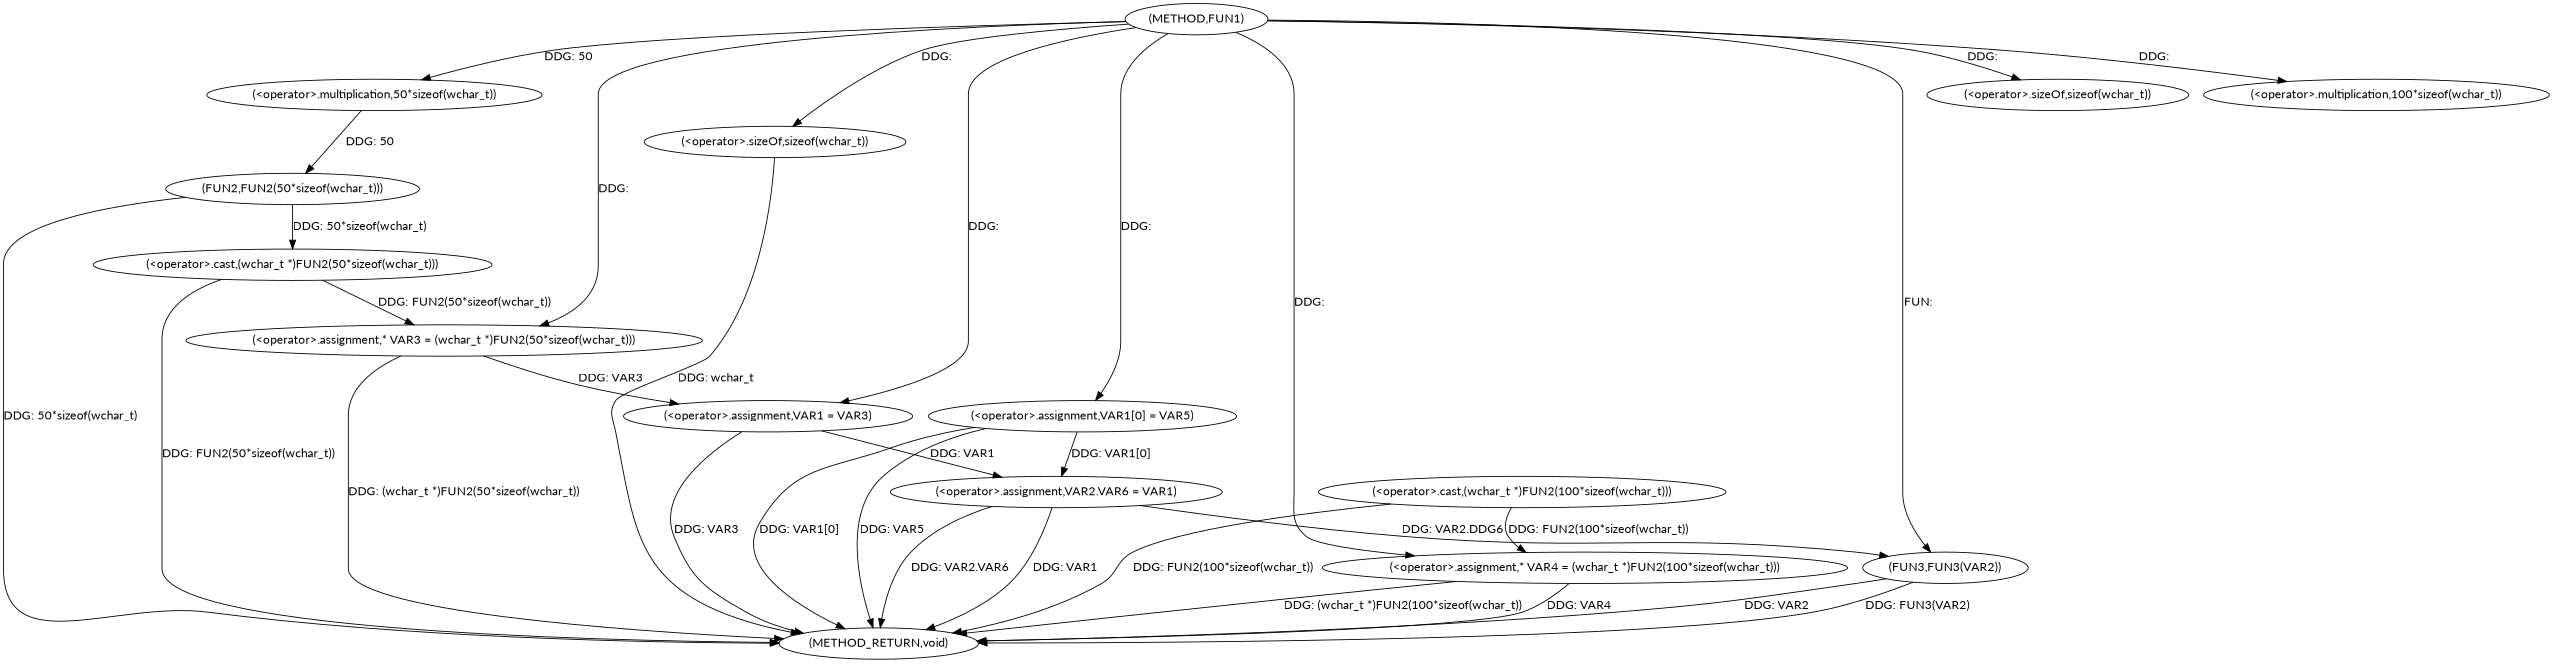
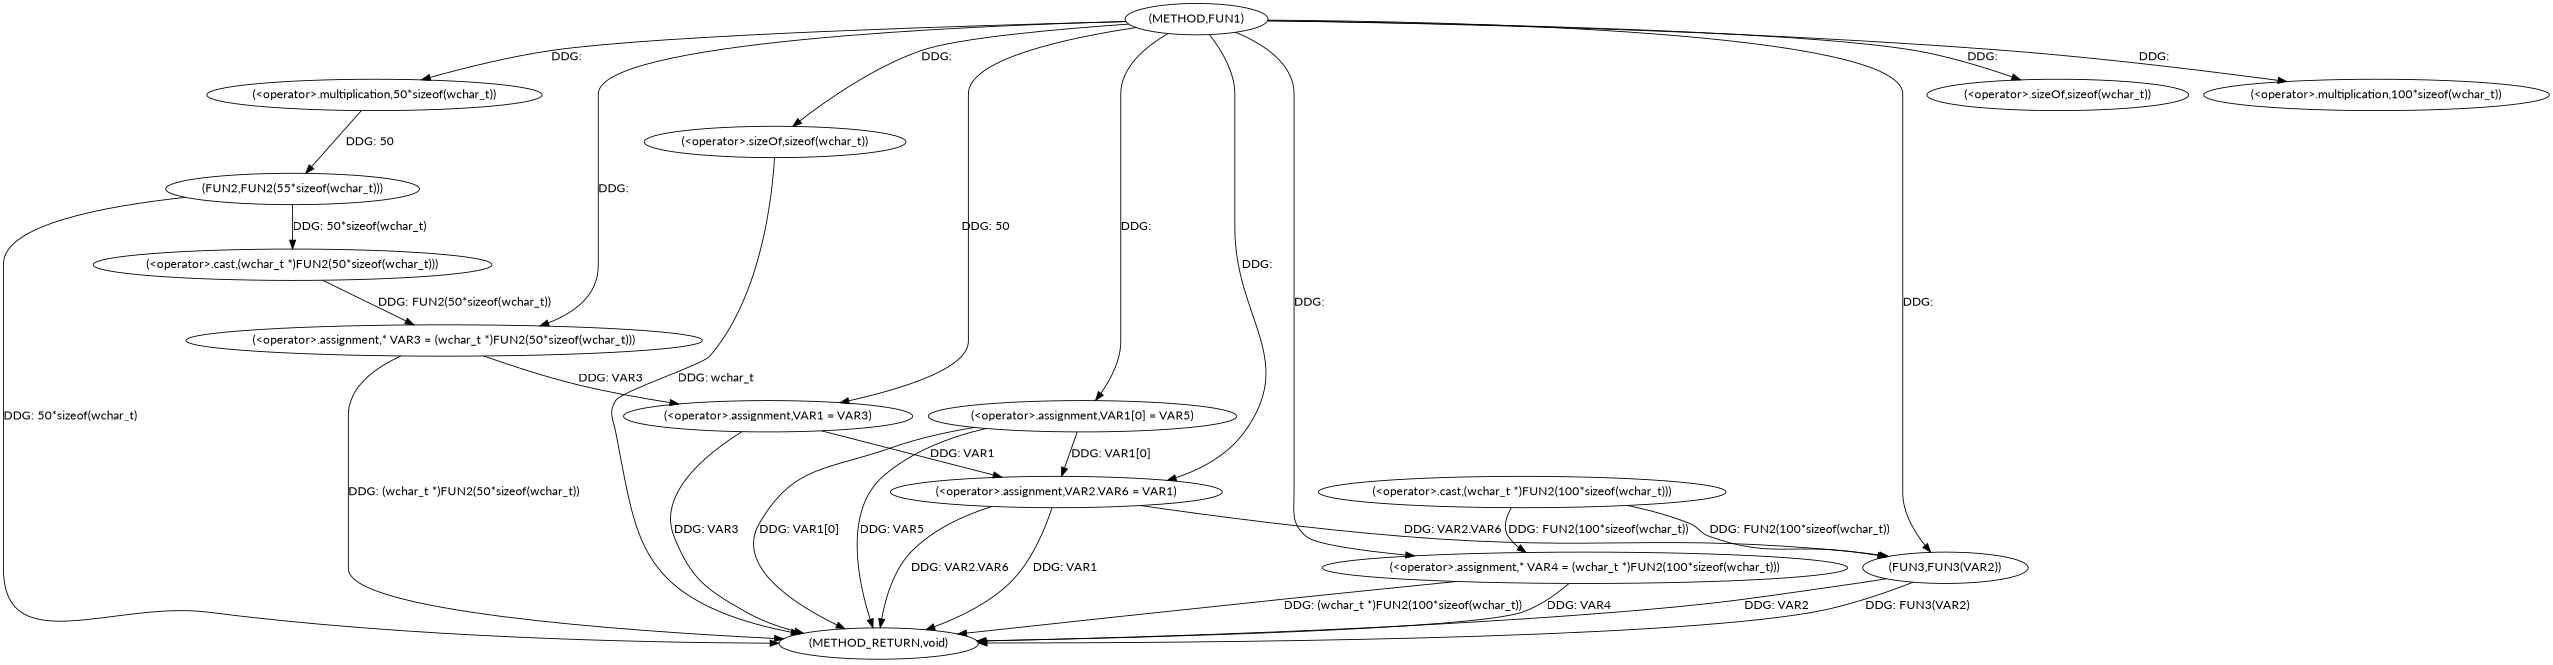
edge "(METHOD,FUN1)" -> "(<operator>.multiplication,50*sizeof(wchar_t))": label "DDG: 50" -> "DDG: "
node "(FUN2,FUN2(50*sizeof(wchar_t)))": label "(FUN2,FUN2(50*sizeof(wchar_t)))" -> "(FUN2,FUN2(55*sizeof(wchar_t)))"
edge "(METHOD,FUN1)" -> "(<operator>.assignment,VAR1 = VAR3)": label "DDG: " -> "DDG: 50"
edge "(METHOD,FUN1)" -> "(<operator>.assignment,VAR2.VAR6 = VAR1)": added, label "DDG:"
edge "(METHOD,FUN1)" -> "(FUN3,FUN3(VAR2))": label "FUN: " -> "DDG: "
edge "(<operator>.assignment,VAR2.VAR6 = VAR1)" -> "(FUN3,FUN3(VAR2))": label "DDG: VAR2.DDG6" -> "DDG: VAR2.VAR6"
edge "(<operator>.cast,(wchar_t *)FUN2(100*sizeof(wchar_t)))" -> "(METHOD_RETURN,void)": now "(<operator>.cast,(wchar_t *)FUN2(100*sizeof(wchar_t)))" -> "(FUN3,FUN3(VAR2))"
edge "(<operator>.cast,(wchar_t *)FUN2(50*sizeof(wchar_t)))" -> "(METHOD_RETURN,void)": removed, label "DDG: FUN2(50*sizeof(wchar_t))"
